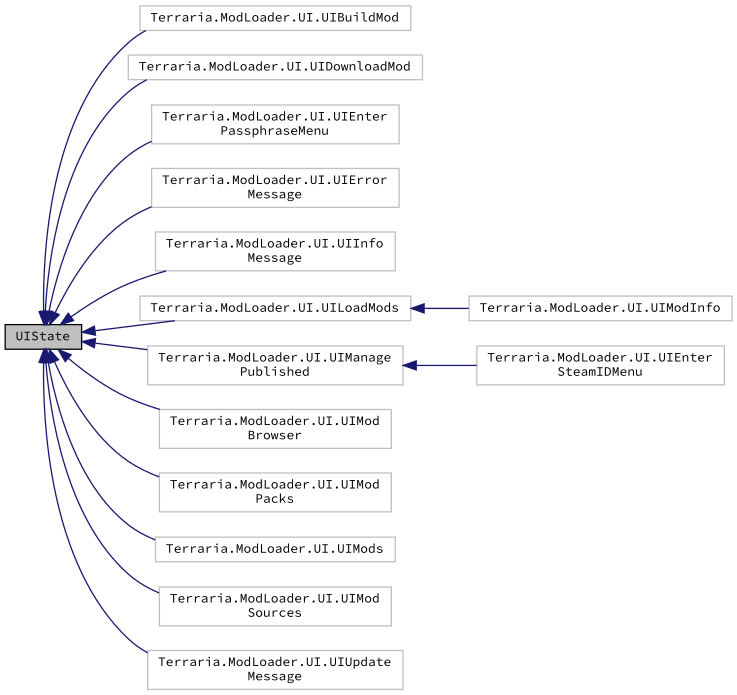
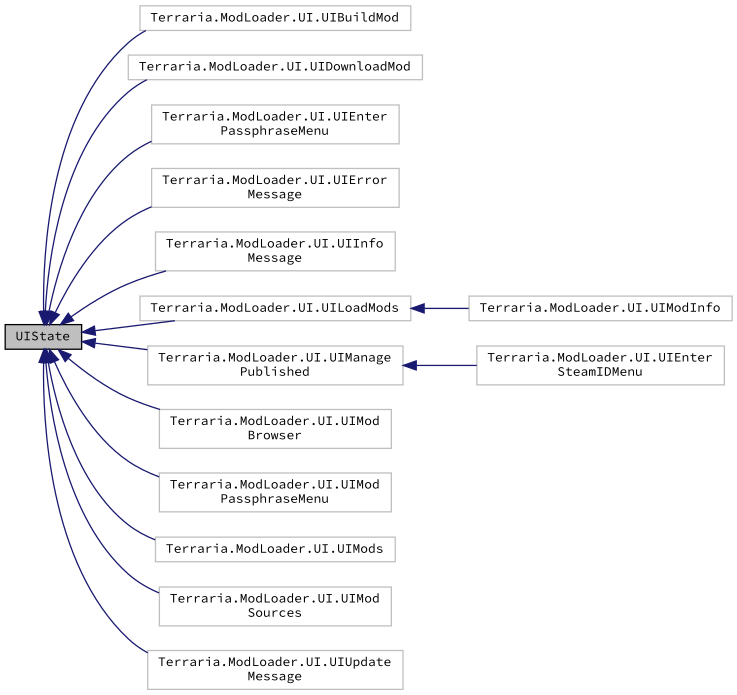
node "Terraria.ModLoader.UI.UIMod Packs": label "Terraria.ModLoader.UI.UIMod Packs" -> "Terraria.ModLoader.UI.UIMod PassphraseMenu"
